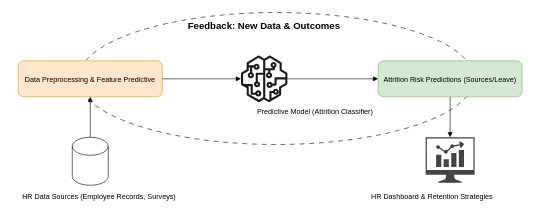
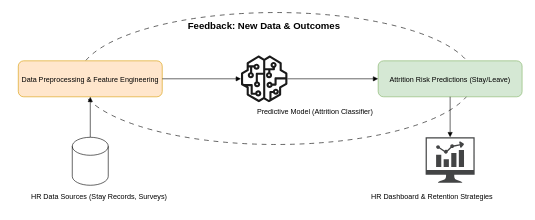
node "Data Preprocessing & Feature Predictive": label "Data Preprocessing & Feature Predictive" -> "Data Preprocessing & Feature Engineering"
node "Attrition Risk Predictions (Sources/Leave)": label "Attrition Risk Predictions (Sources/Leave)" -> "Attrition Risk Predictions (Stay/Leave)"
node "HR Data Sources (Employee Records, Surveys)": label "HR Data Sources (Employee Records, Surveys)" -> "HR Data Sources (Stay Records, Surveys)"
